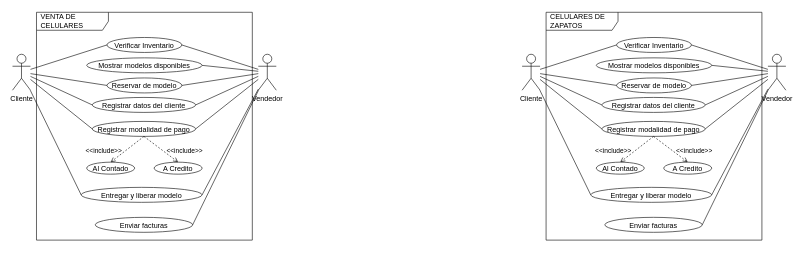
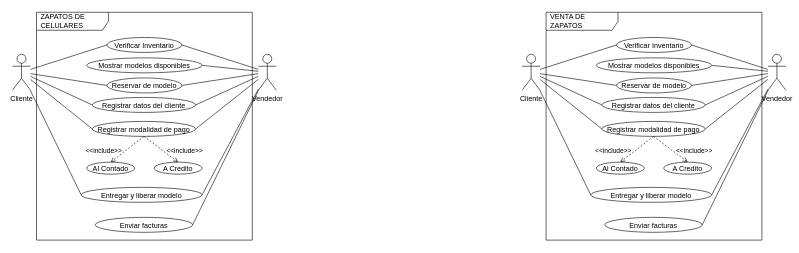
node "VENTA DE CELULARES": label "VENTA DE CELULARES" -> "ZAPATOS DE CELULARES"
node "CELULARES DE ZAPATOS": label "CELULARES DE ZAPATOS" -> "VENTA DE ZAPATOS"
